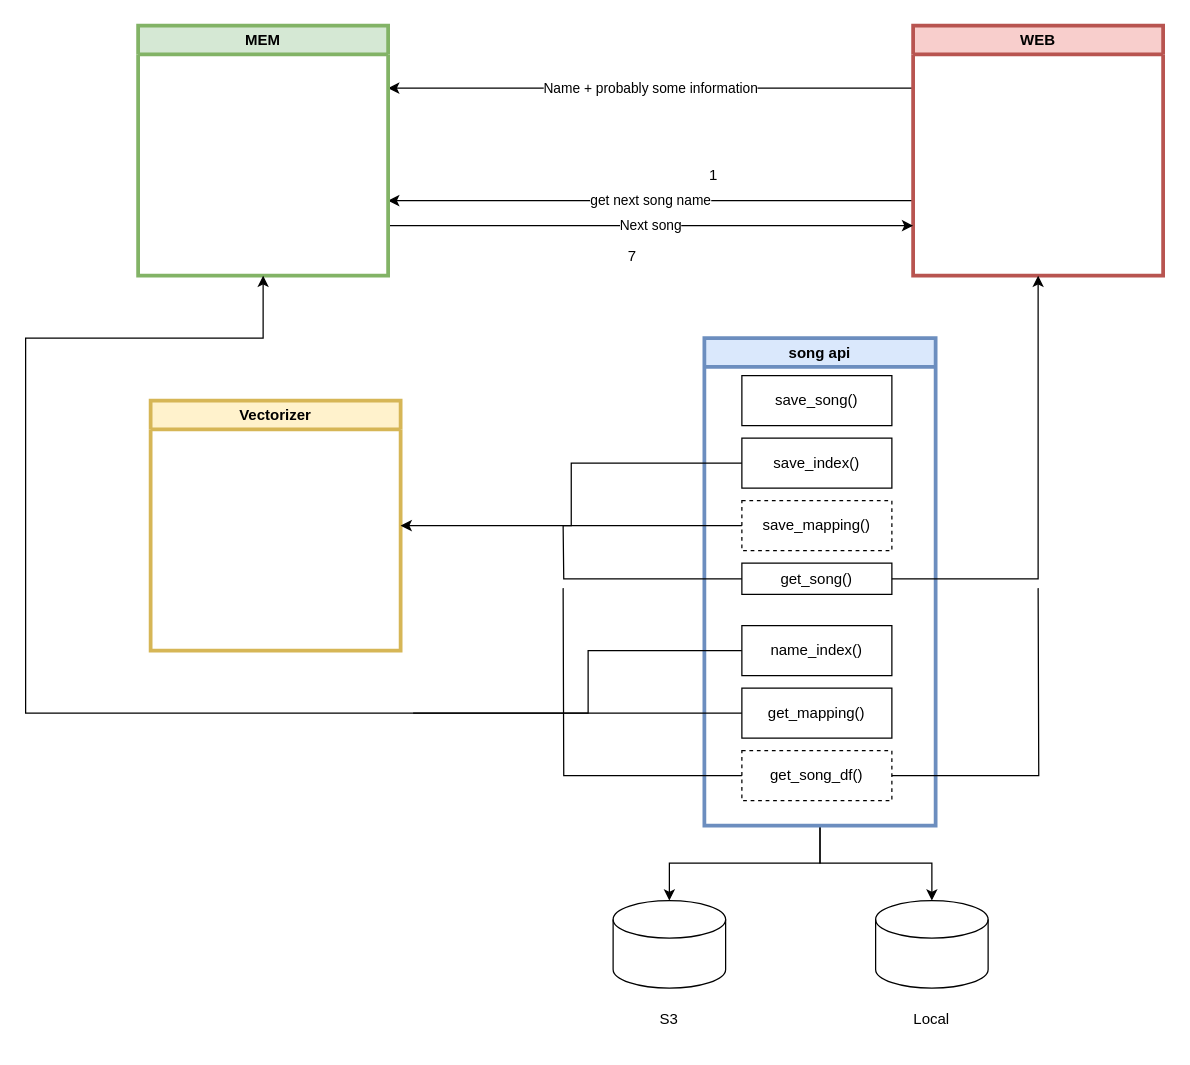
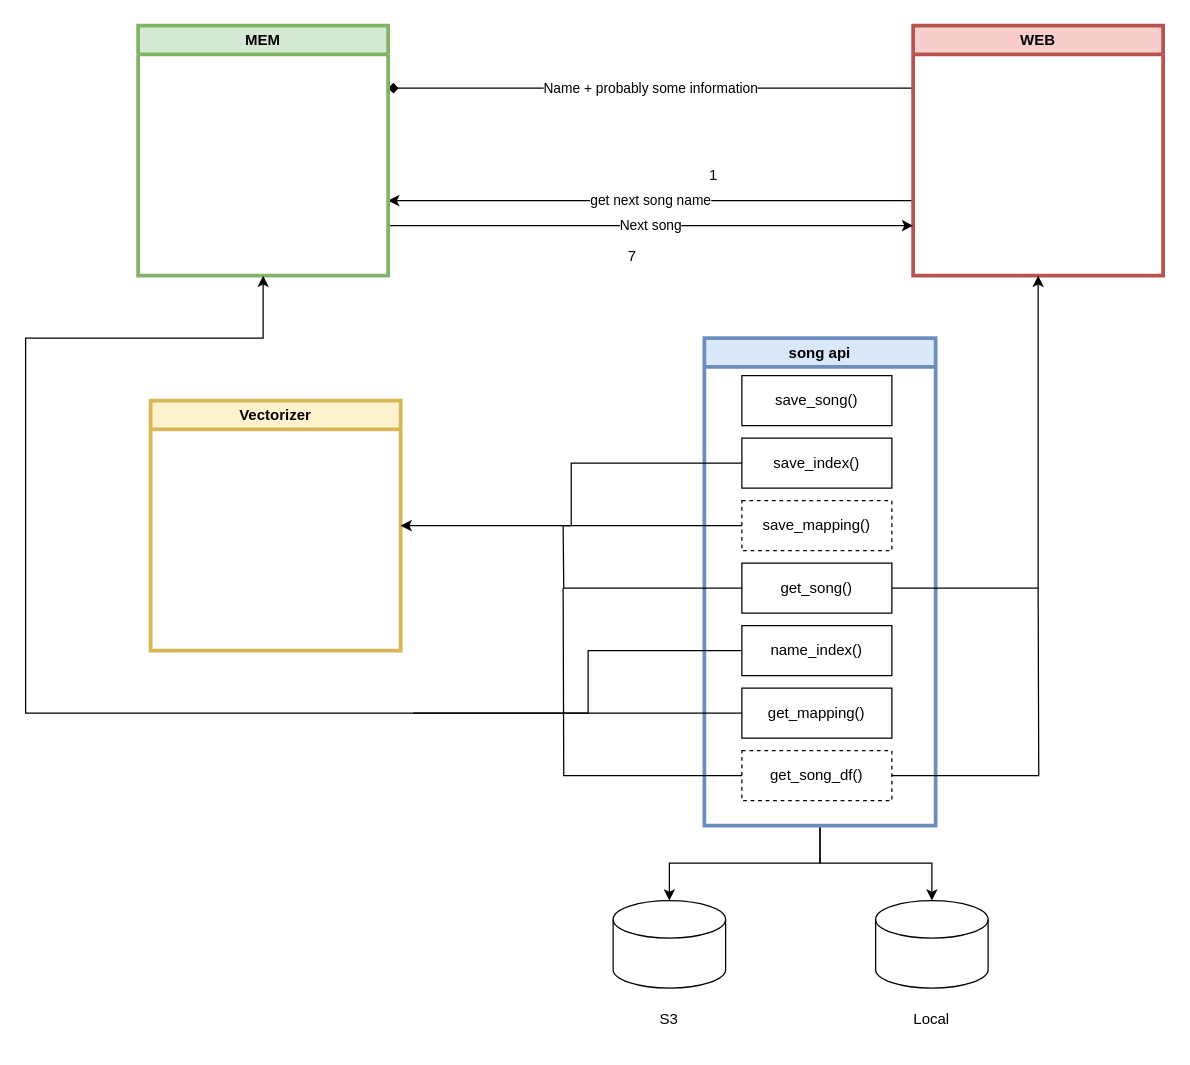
edge "WEB" -> "MEM": arrowhead classic -> diamond
node "get_song()": size 150x31 -> 150x50
